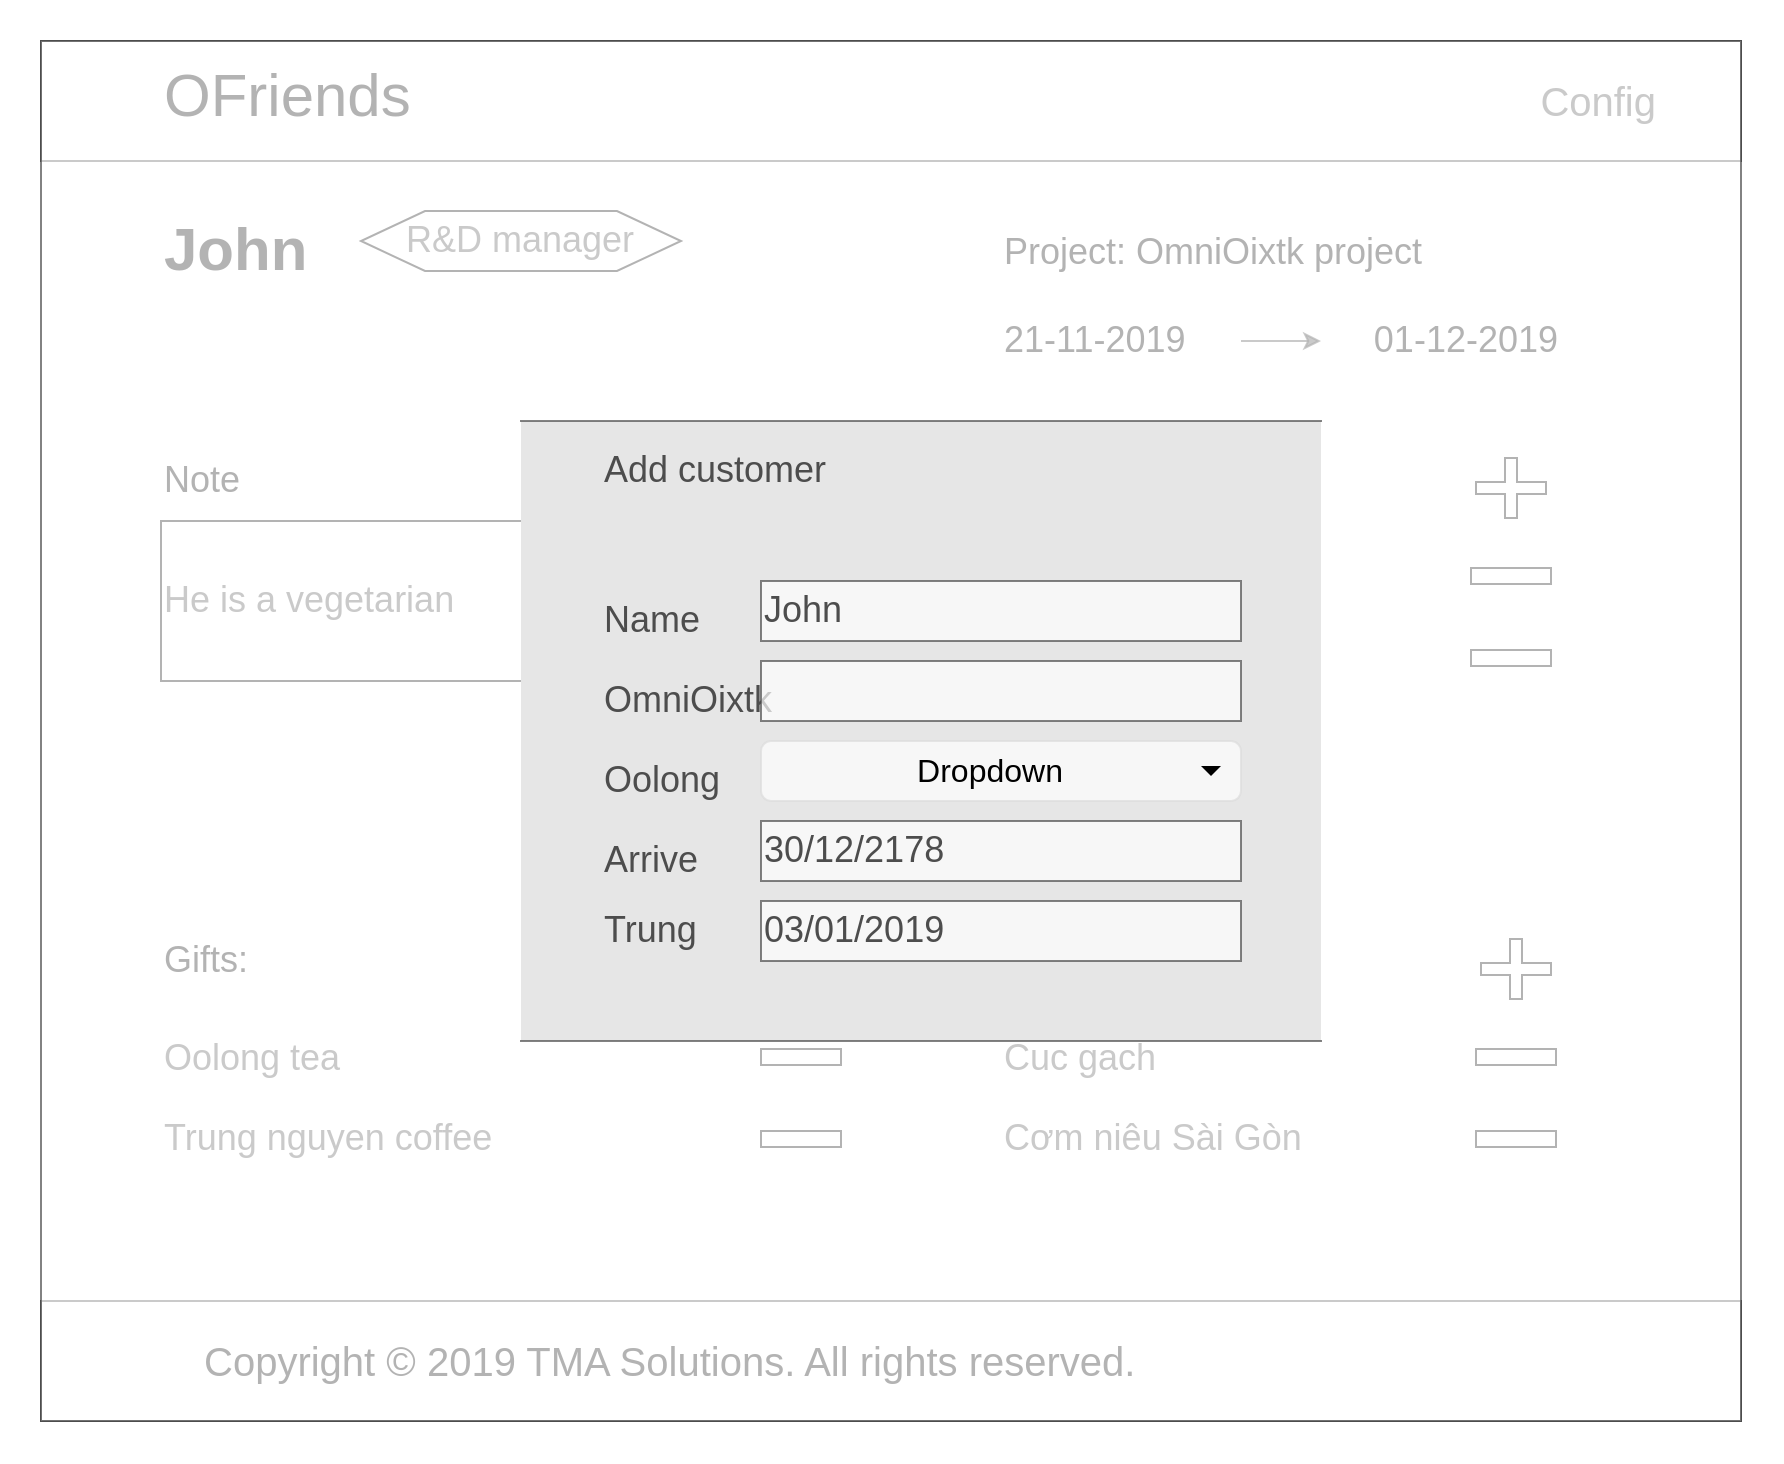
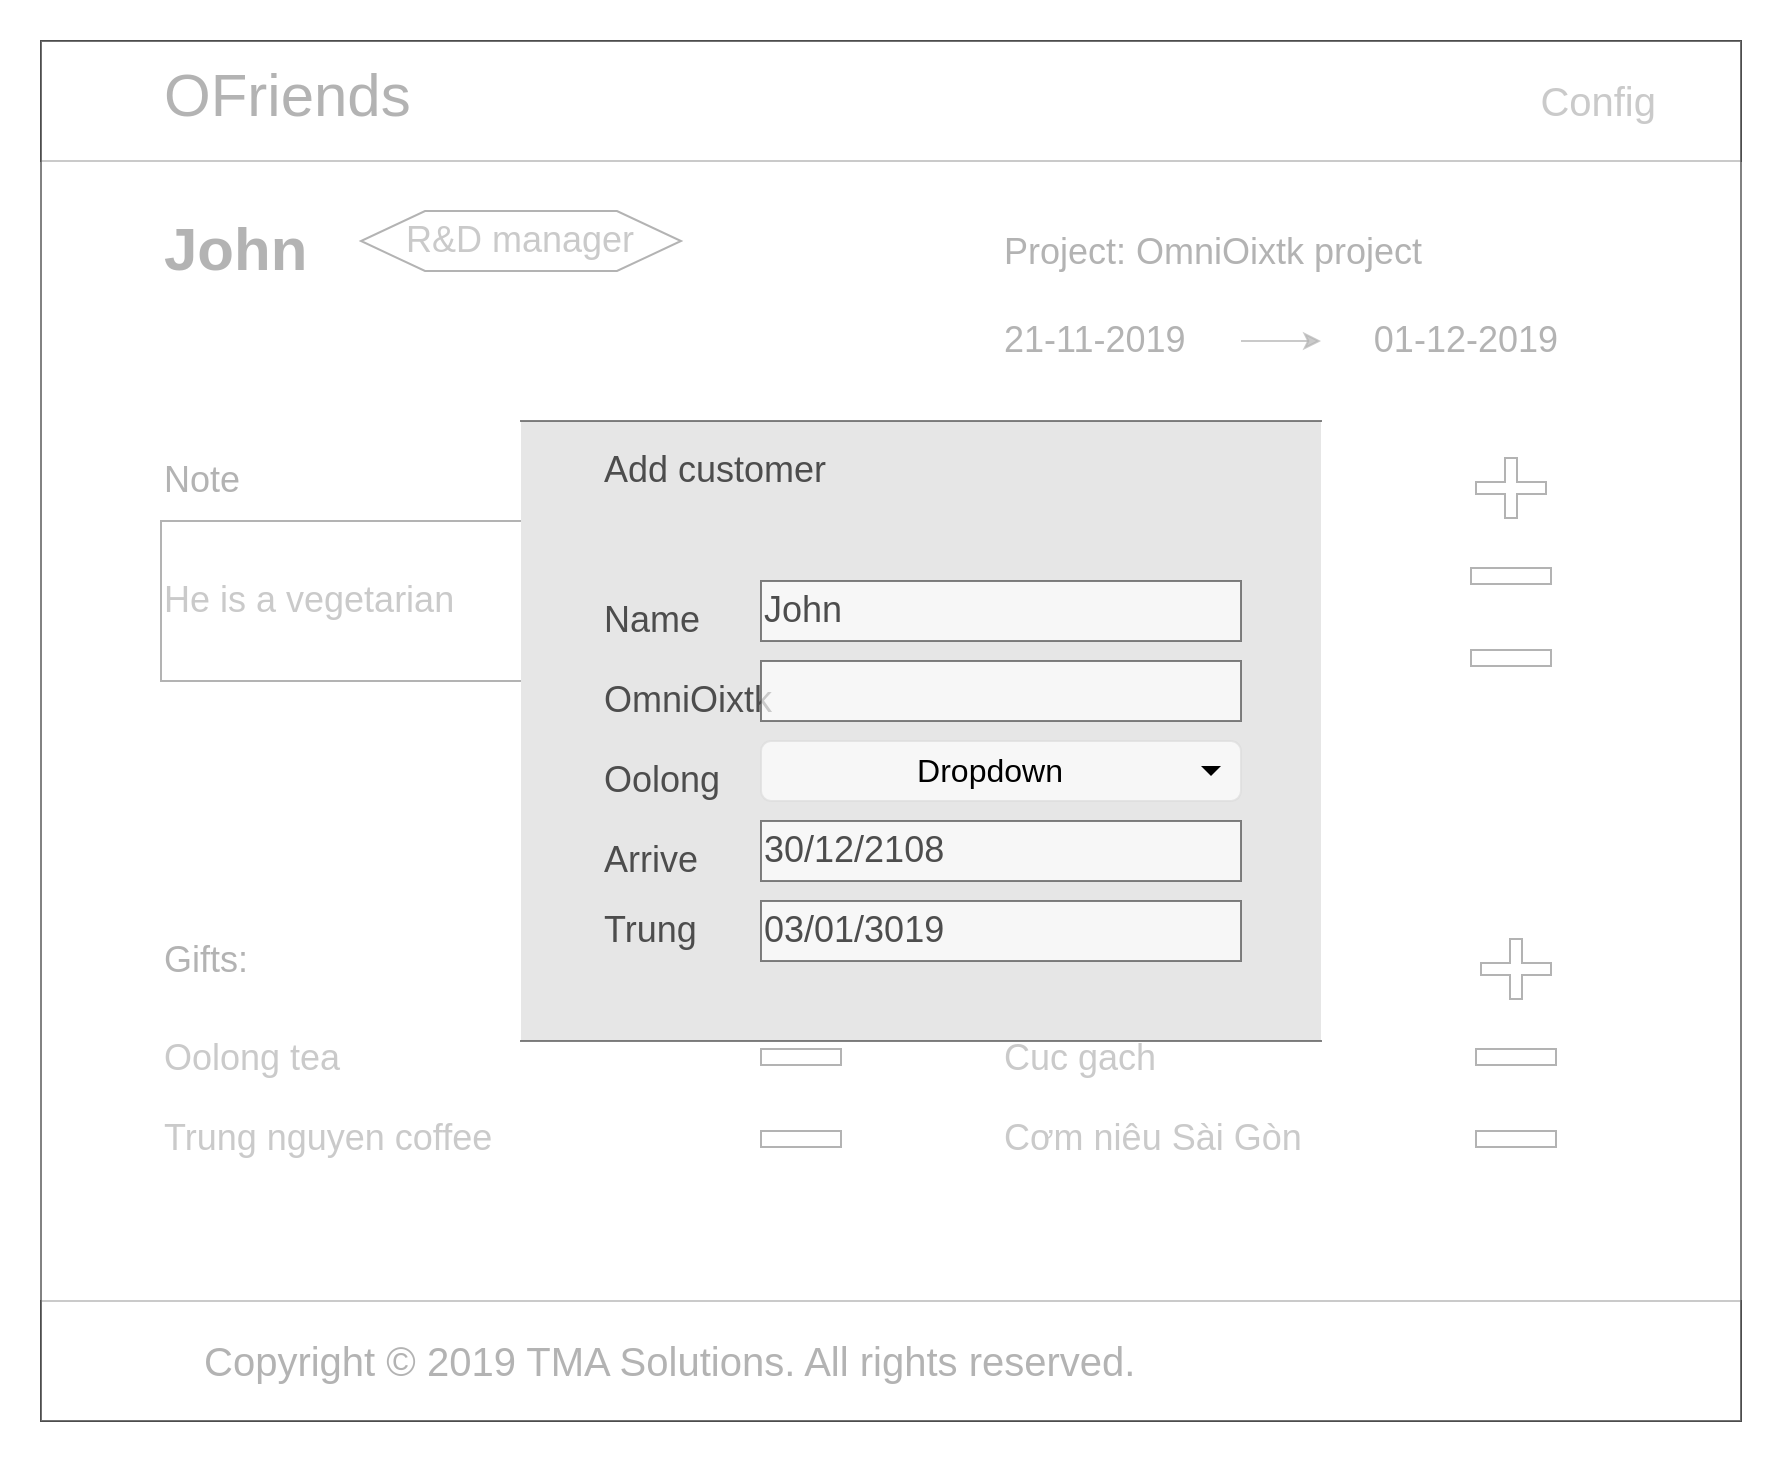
node "30/12/2178": label "30/12/2178" -> "30/12/2108"
node "03/01/2019": label "03/01/2019" -> "03/01/3019"
